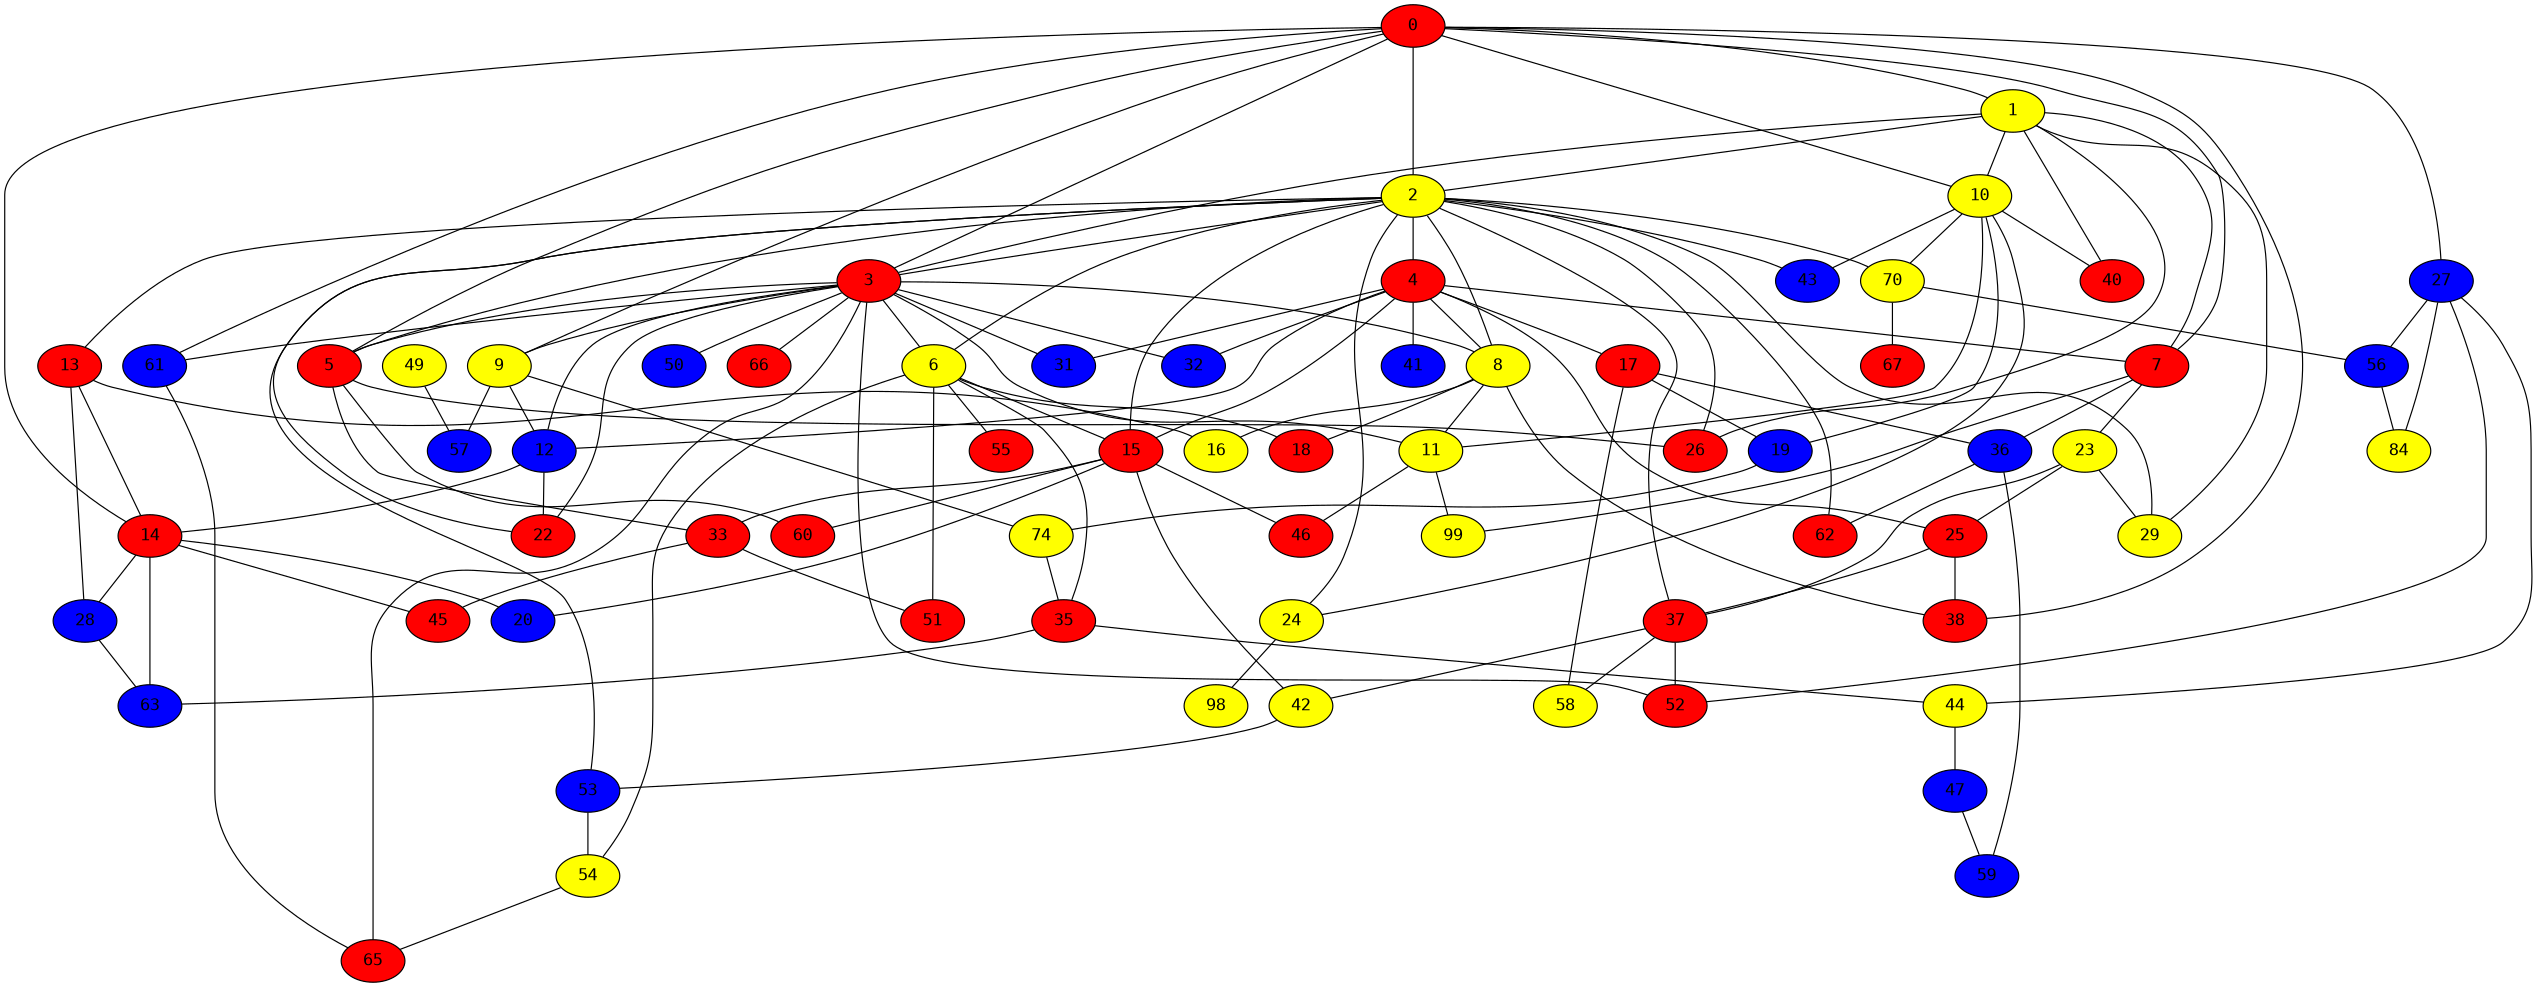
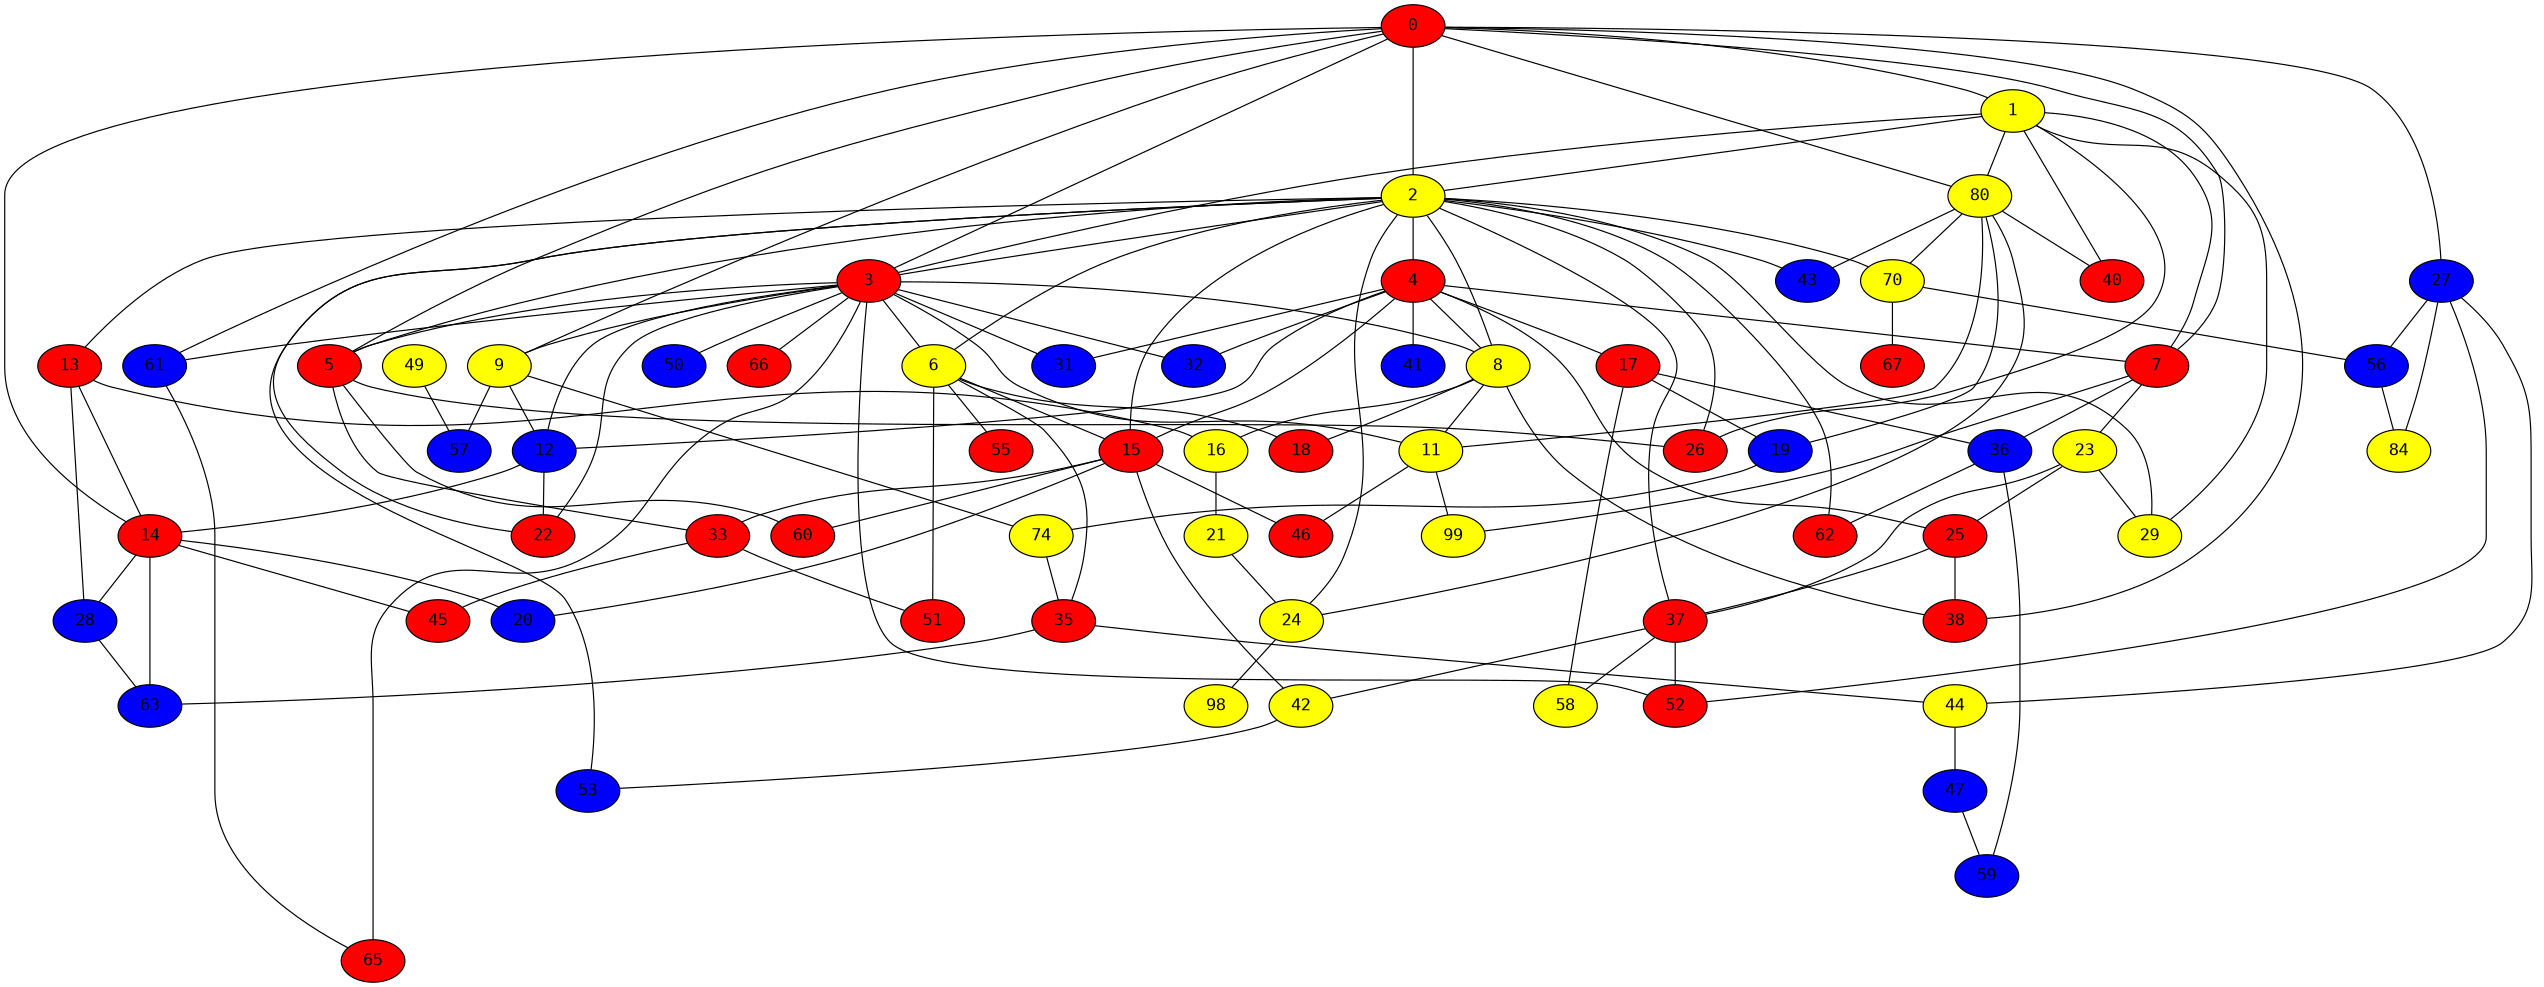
node "10": label "10" -> "80"
node "21": added
node "54": removed
